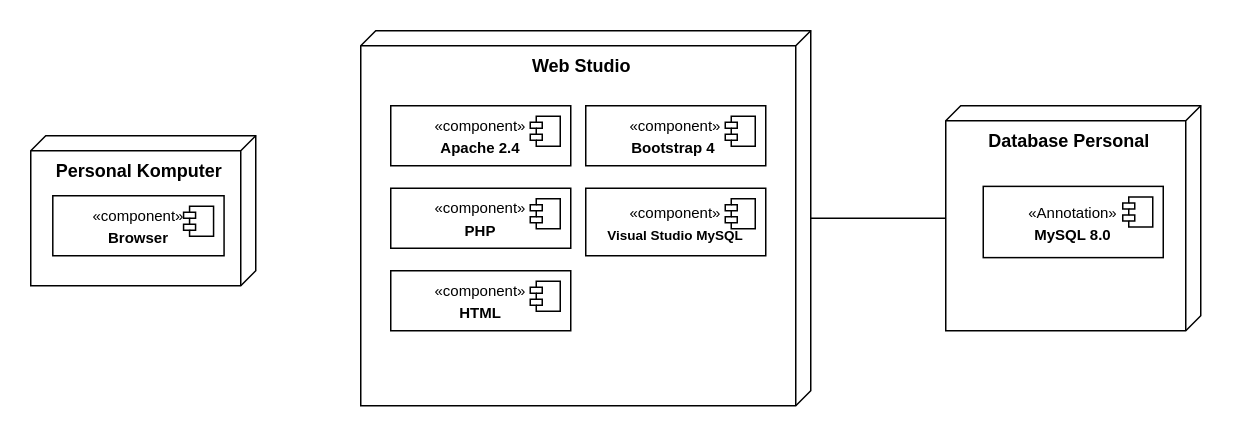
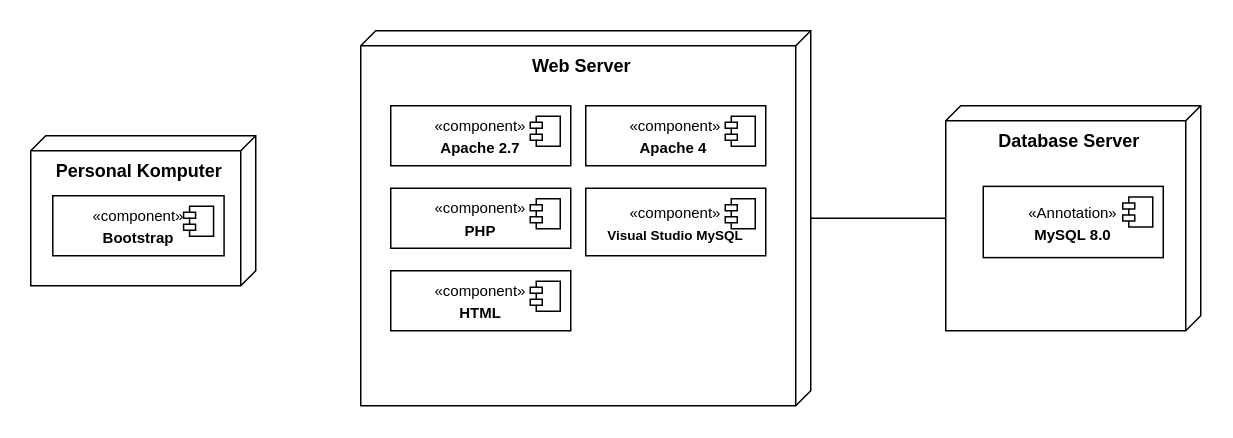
node "Web Studio": label "Web Studio" -> "Web Server"
node "«component» Apache 2.4": label "«component» Apache 2.4" -> "«component» Apache 2.7"
node "«component» Bootstrap 4": label "«component» Bootstrap 4" -> "«component» Apache 4"
node "Database Personal": label "Database Personal" -> "Database Server"
node "«component» Browser": label "«component» Browser" -> "«component» Bootstrap"
